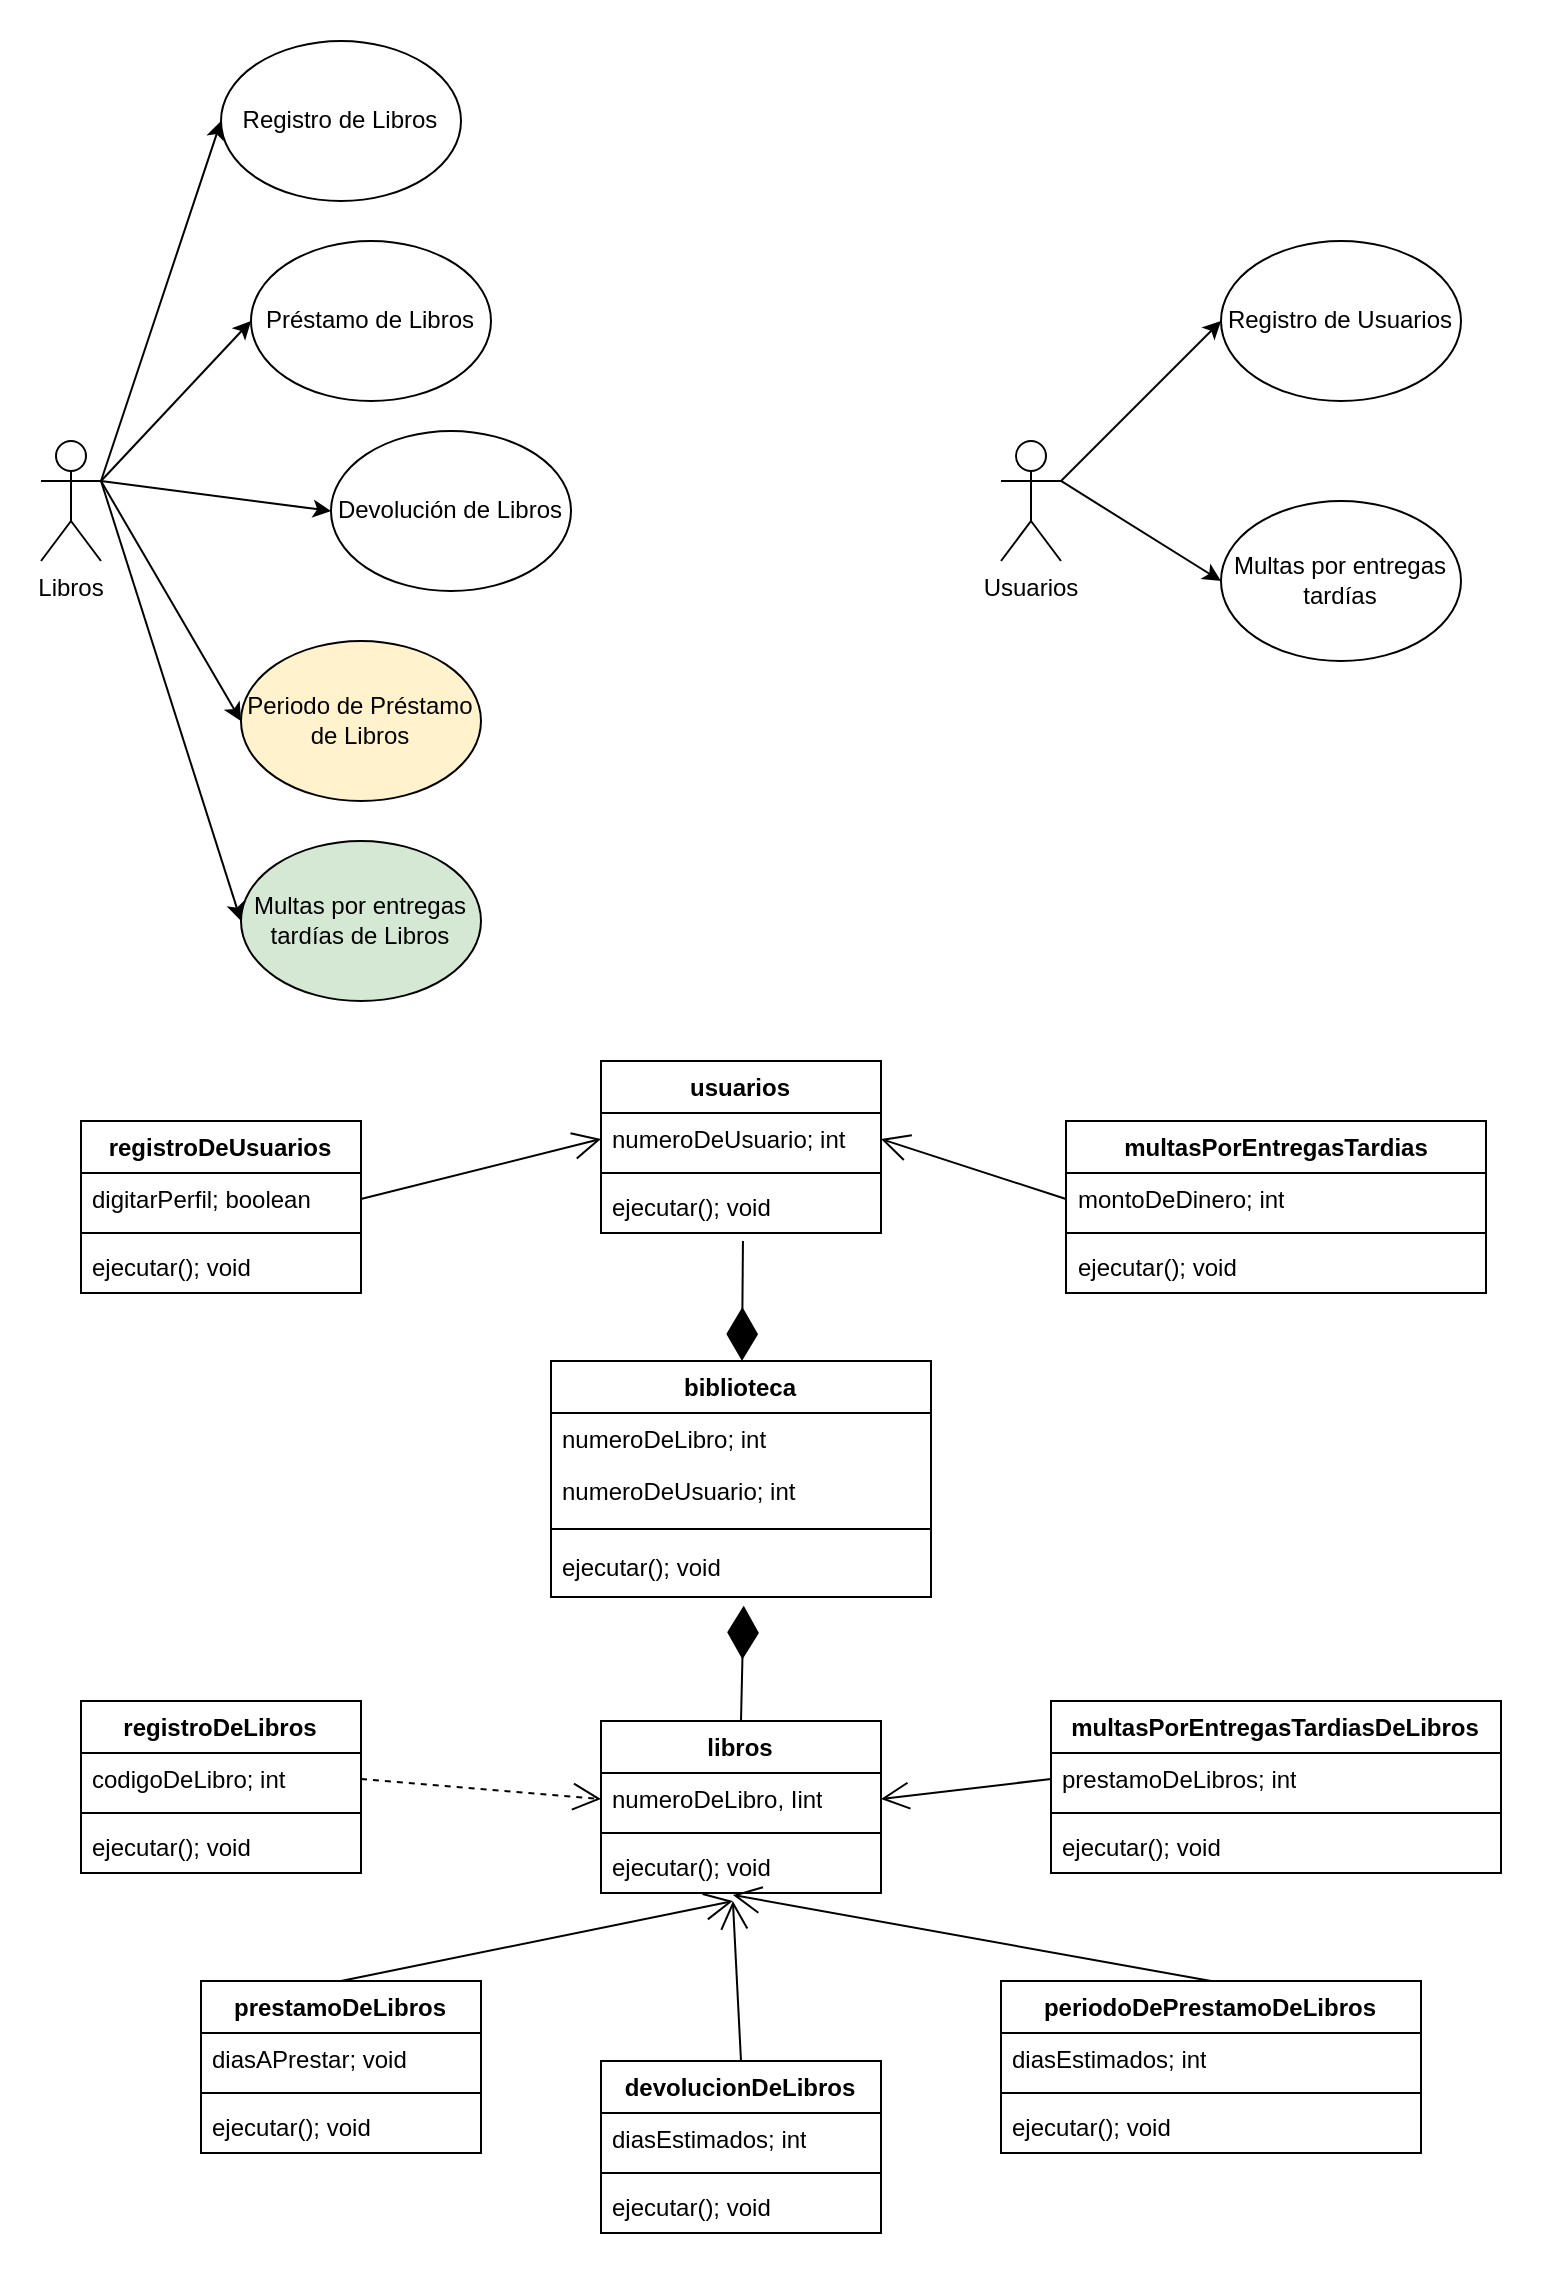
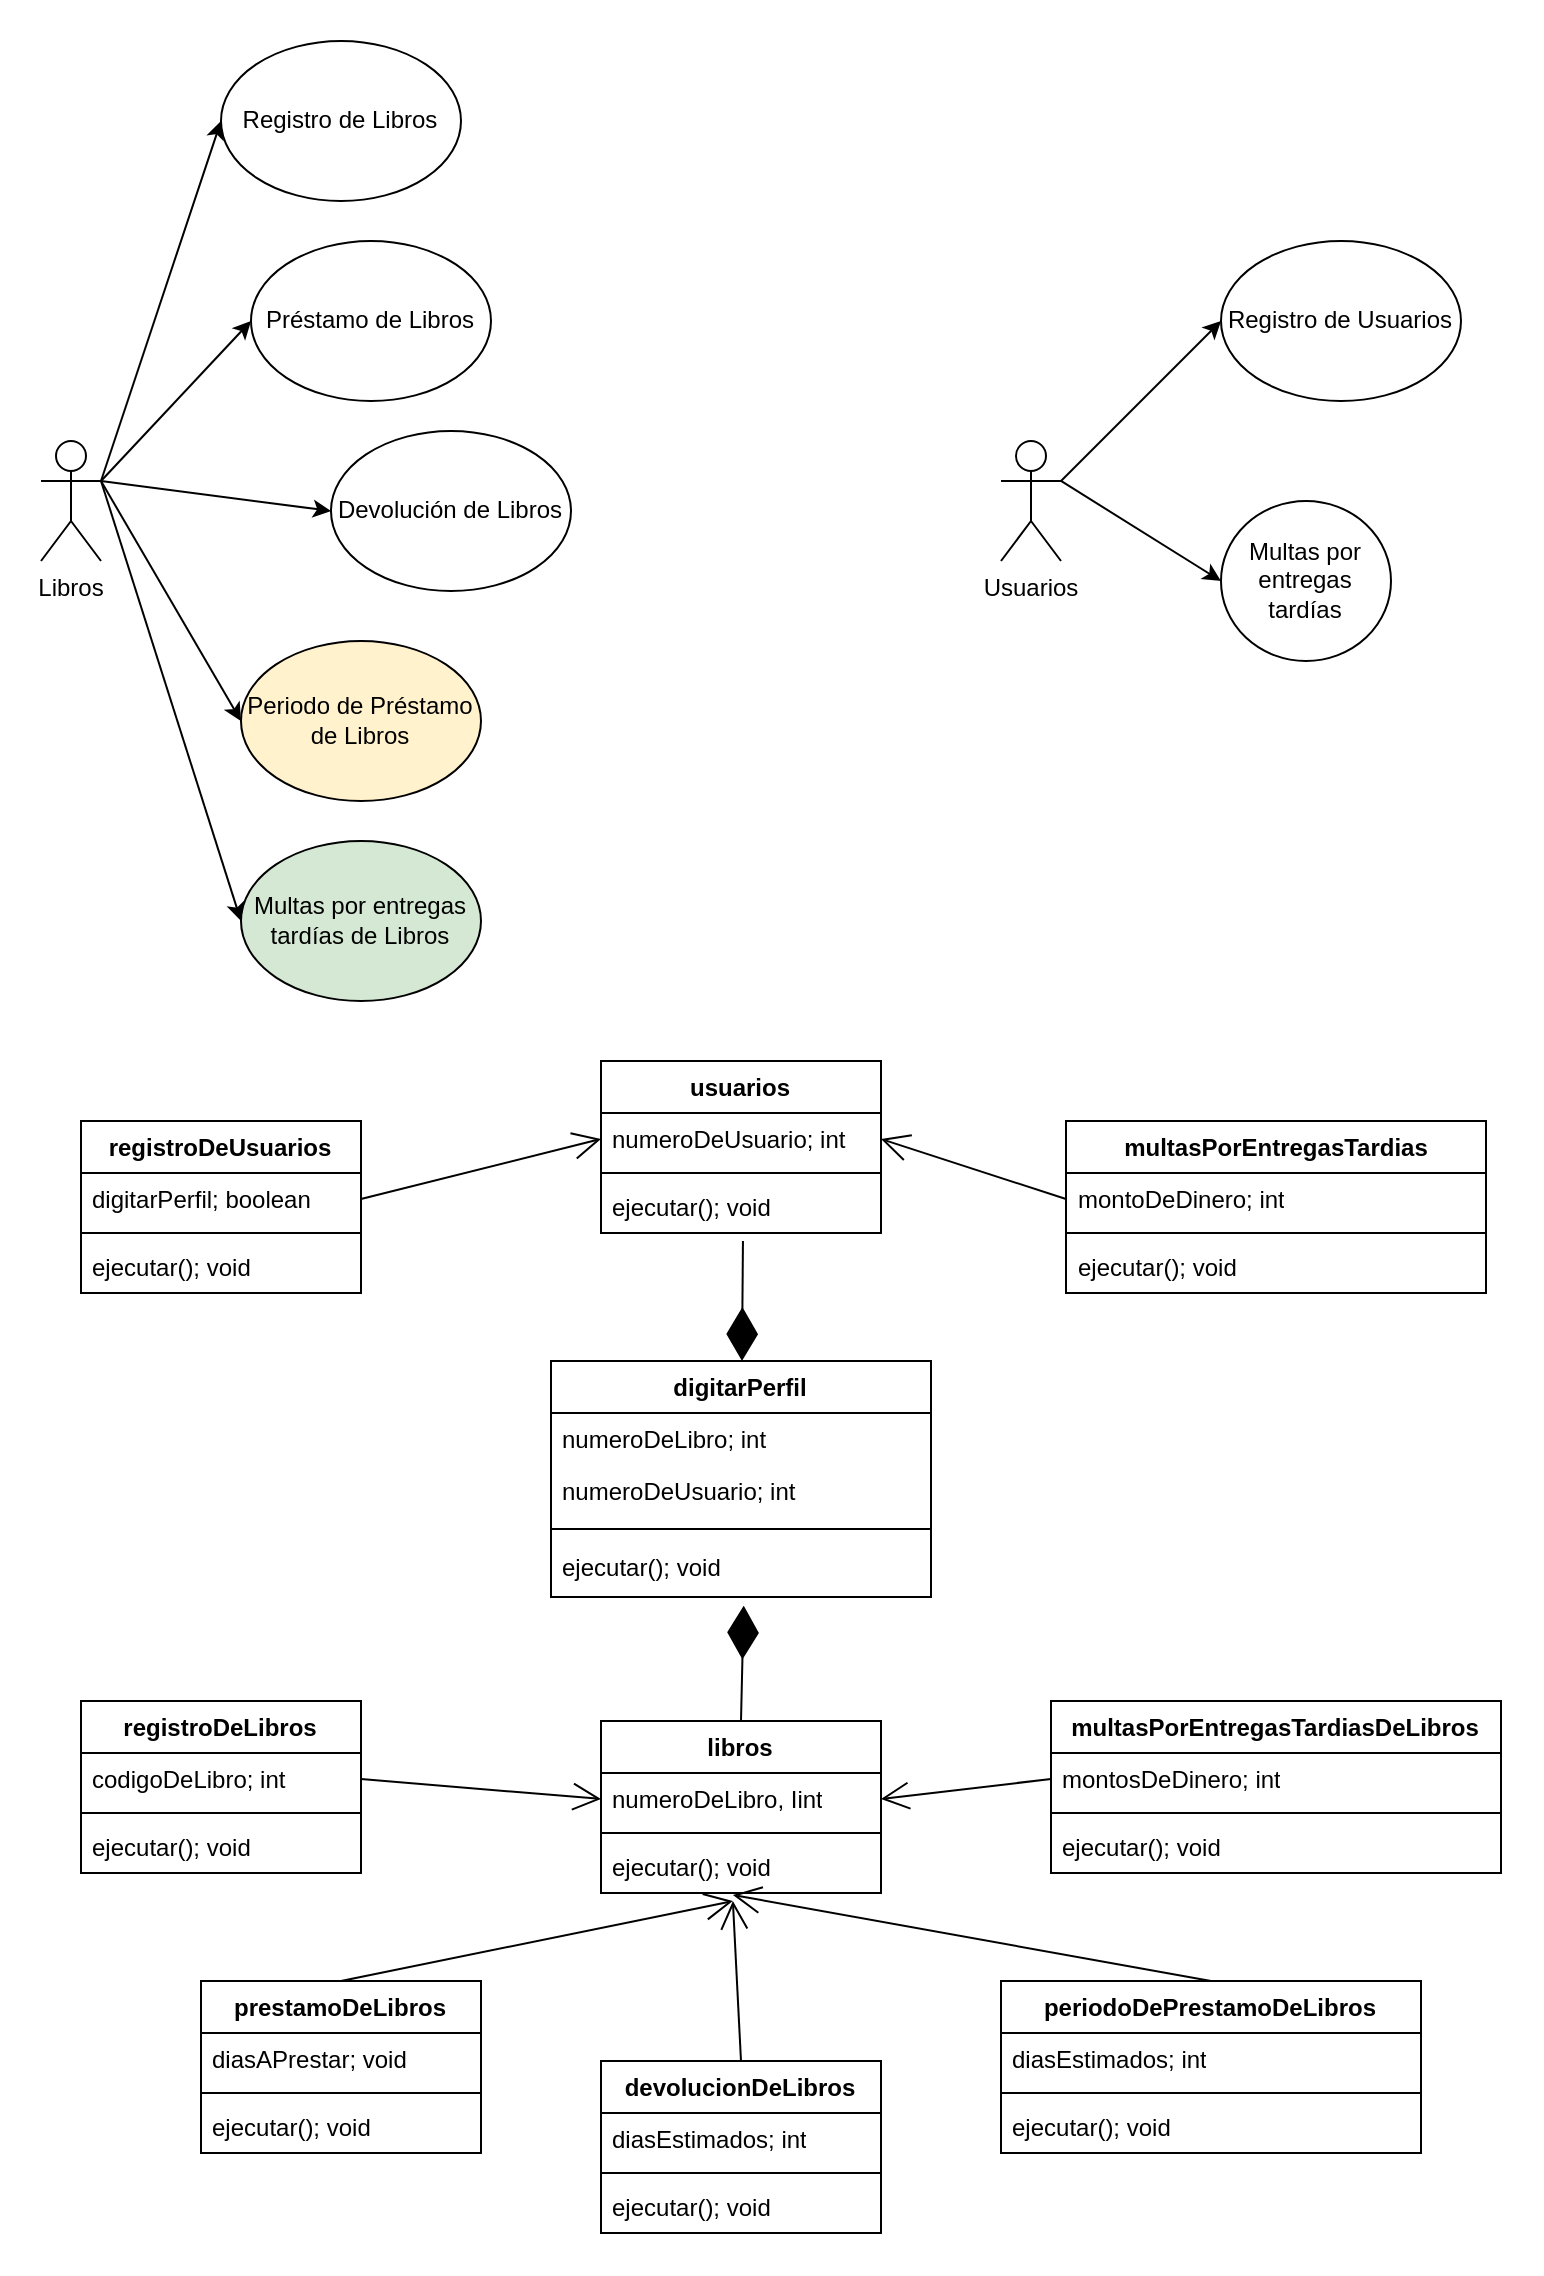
node "Multas por entregas tardías": size 240x160 -> 170x160
node "biblioteca": label "biblioteca" -> "digitarPerfil"
node "prestamoDeLibros; int": label "prestamoDeLibros; int" -> "montosDeDinero; int"
edge "codigoDeLibro; int" -> "numeroDeLibro, Iint": style dashed -> solid
